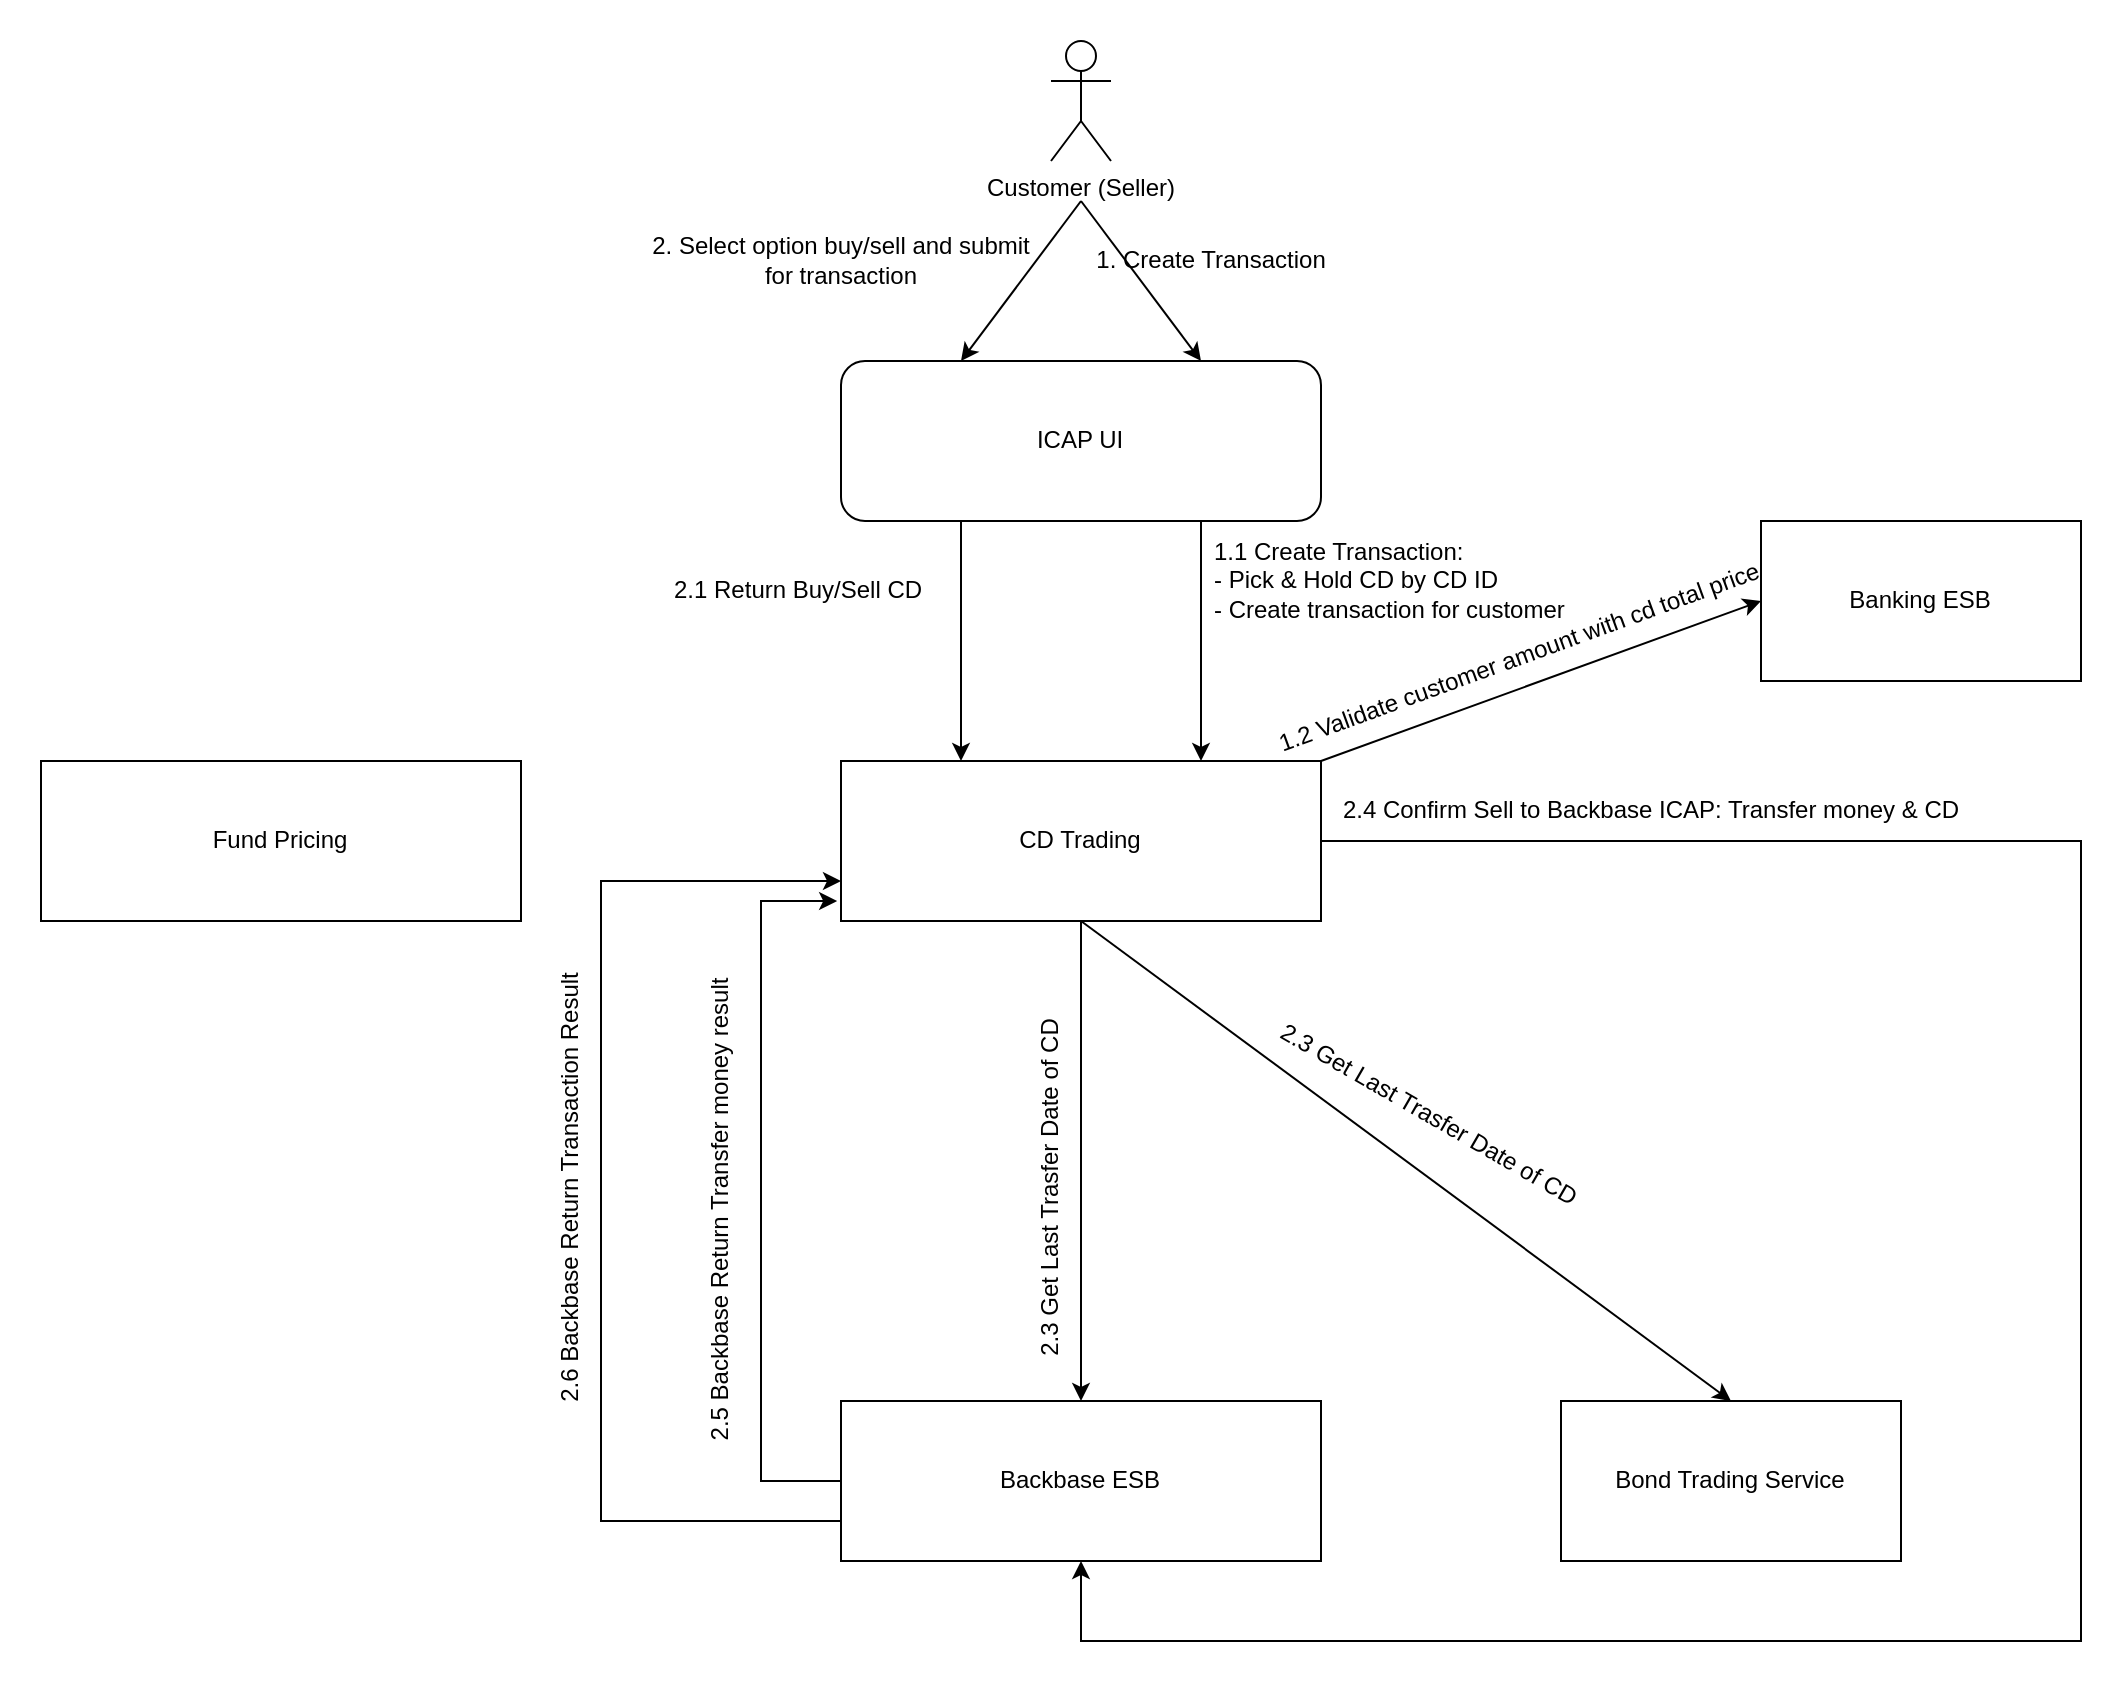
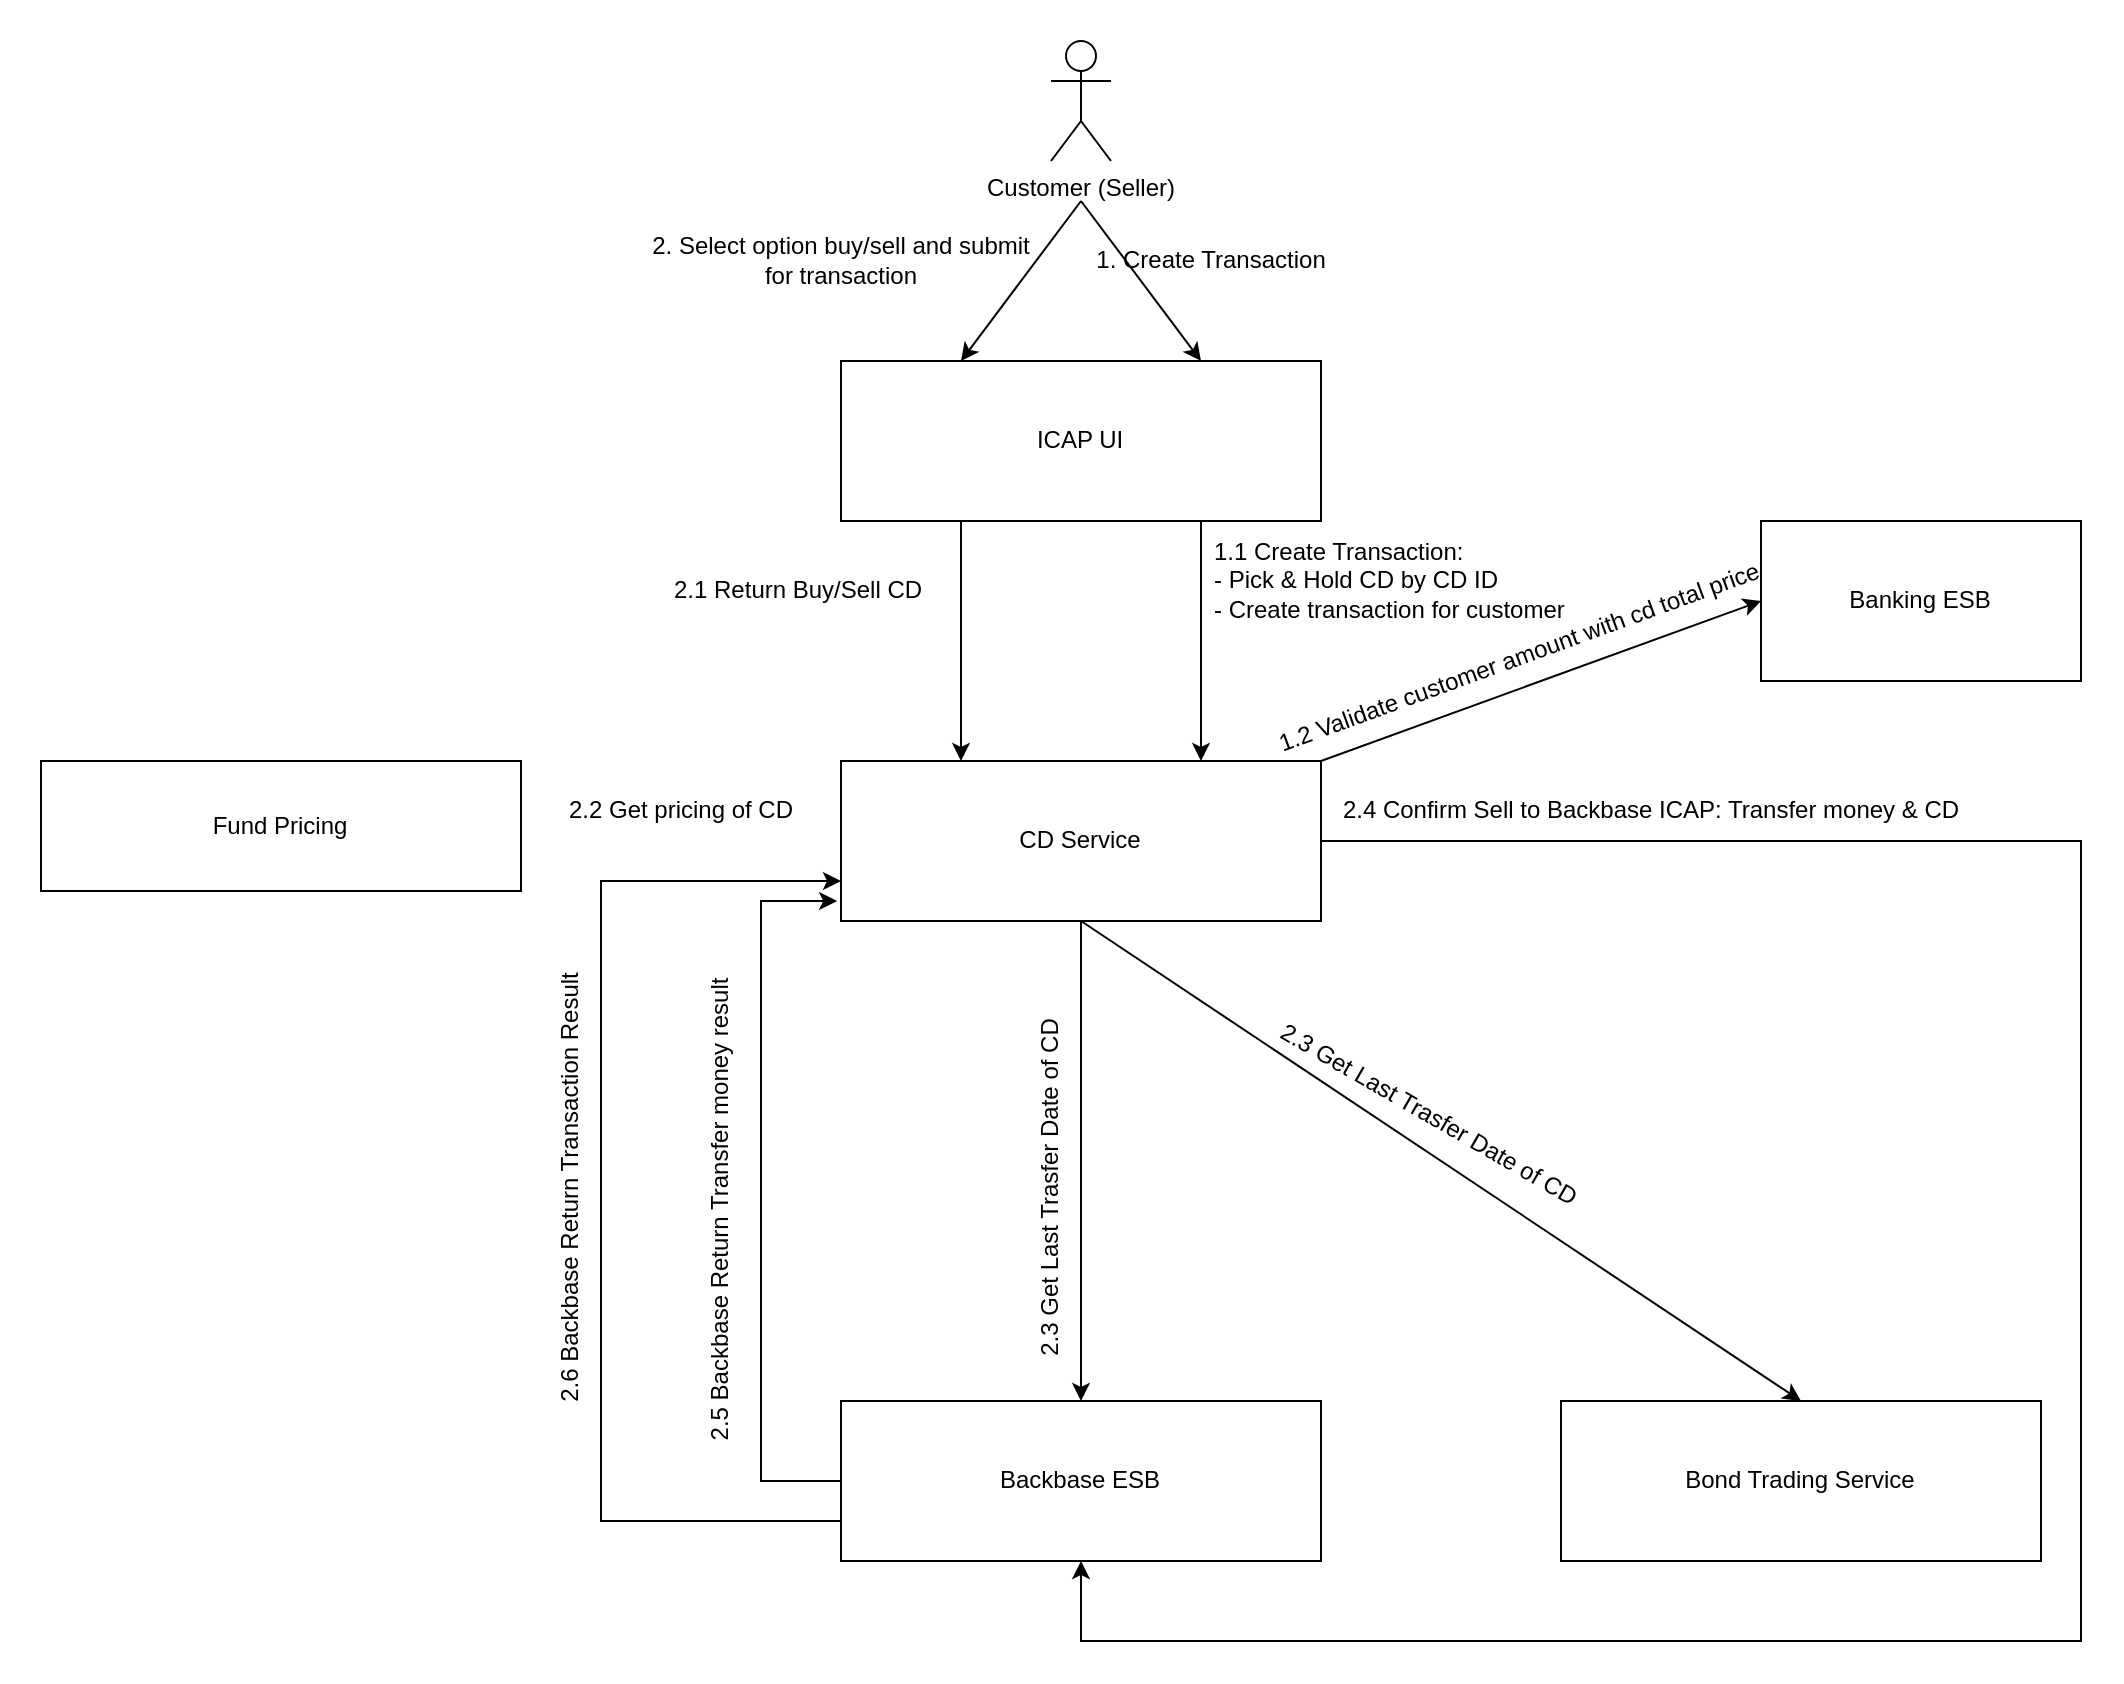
node "ICAP UI": shape rounded rectangle -> rectangle
node "2.2 Get pricing of CD": added
node "Fund Pricing": size 480x160 -> 480x130
node "CD Trading": label "CD Trading" -> "CD Service"
node "Bond Trading Service": size 340x160 -> 480x160
